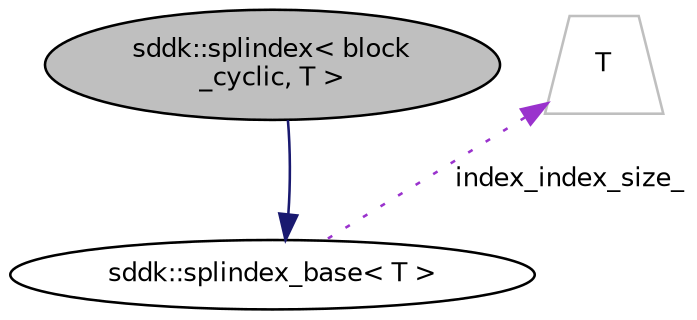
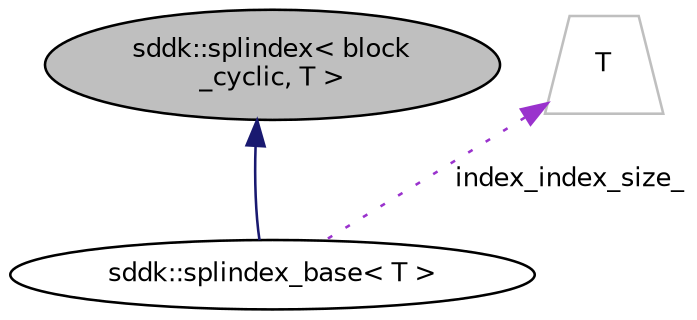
edge "sddk::splindex< block _cyclic, T >" -> "sddk::splindex_base< T >": reversed
